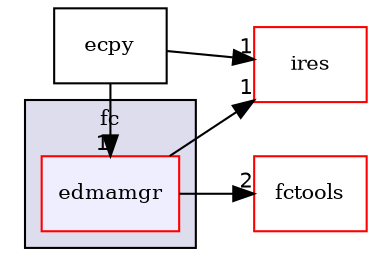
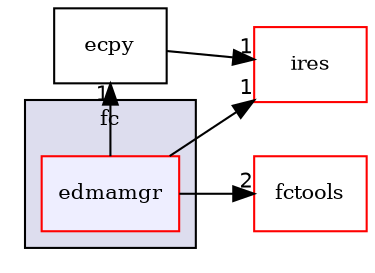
edge "ecpy" -> "edmamgr": reversed
